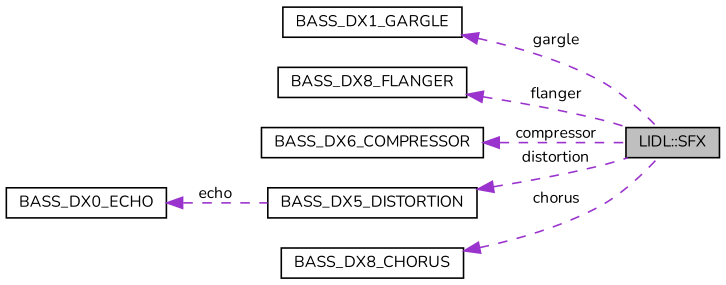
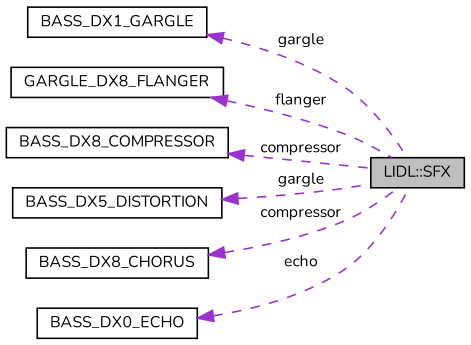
node "BASS_DX8_FLANGER": label "BASS_DX8_FLANGER" -> "GARGLE_DX8_FLANGER"
node "BASS_DX6_COMPRESSOR": label "BASS_DX6_COMPRESSOR" -> "BASS_DX8_COMPRESSOR"
edge "LIDL::SFX" -> "BASS_DX5_DISTORTION": label " distortion" -> " gargle"
edge "LIDL::SFX" -> "BASS_DX8_CHORUS": label " chorus" -> " compressor"
edge "BASS_DX5_DISTORTION" -> "BASS_DX0_ECHO": now "LIDL::SFX" -> "BASS_DX0_ECHO"
